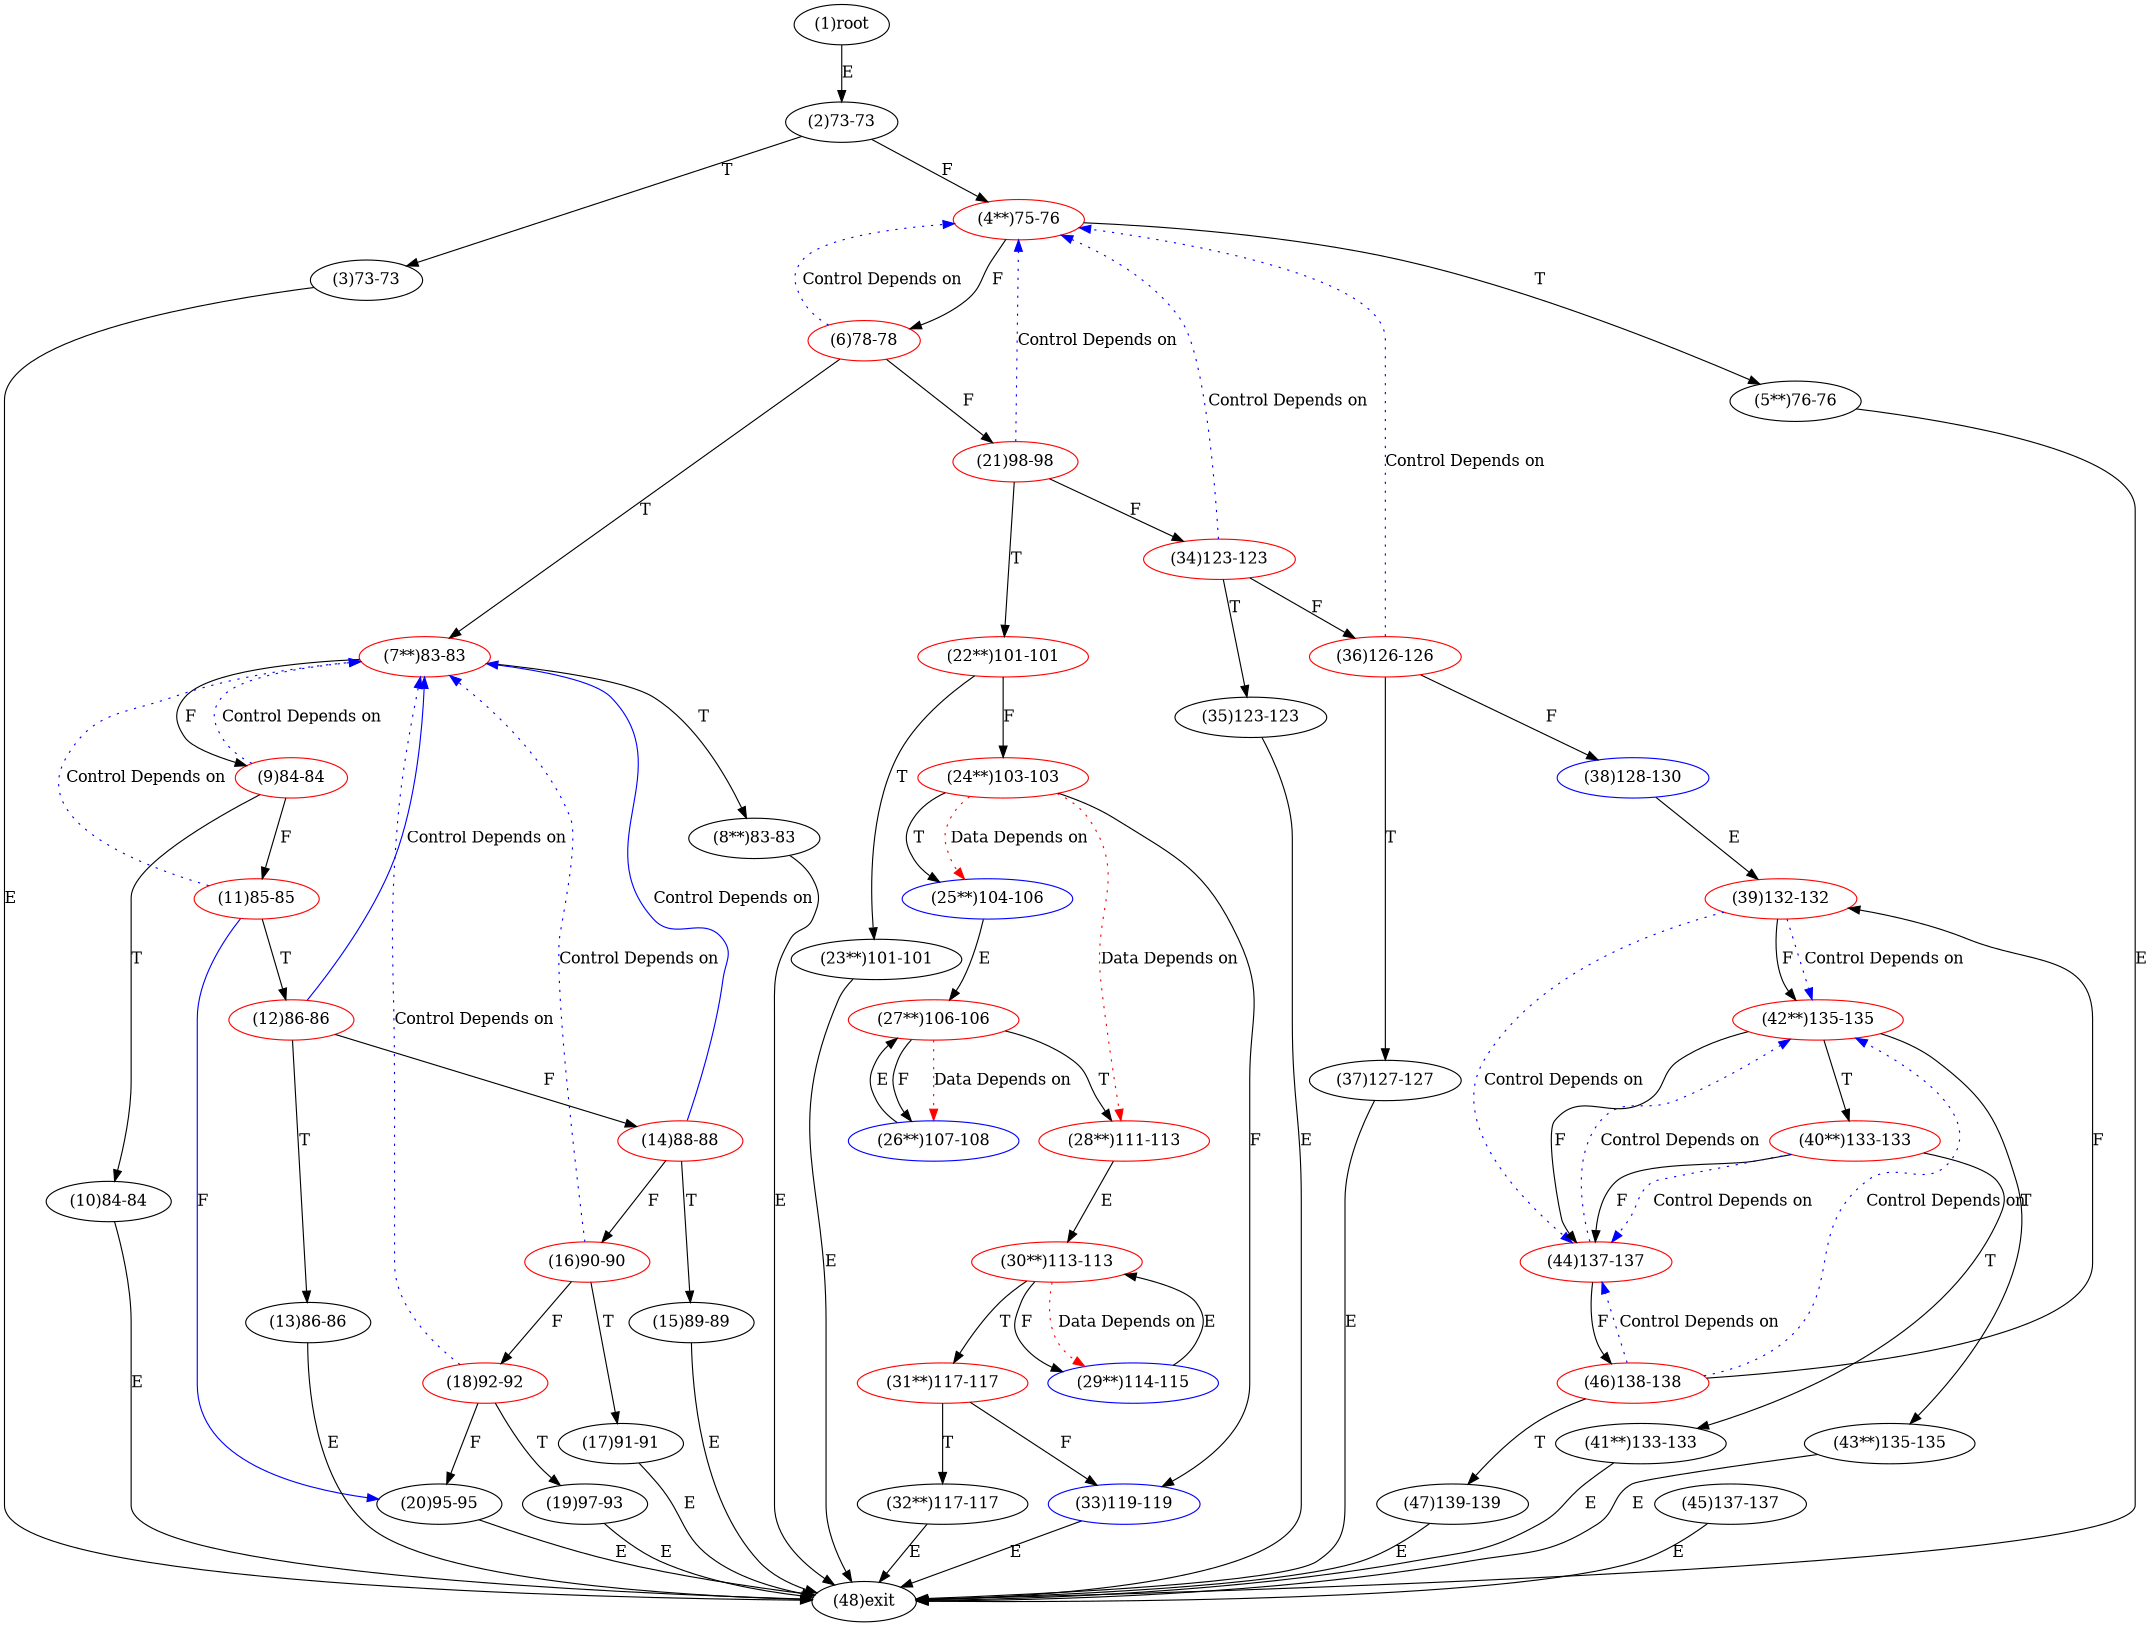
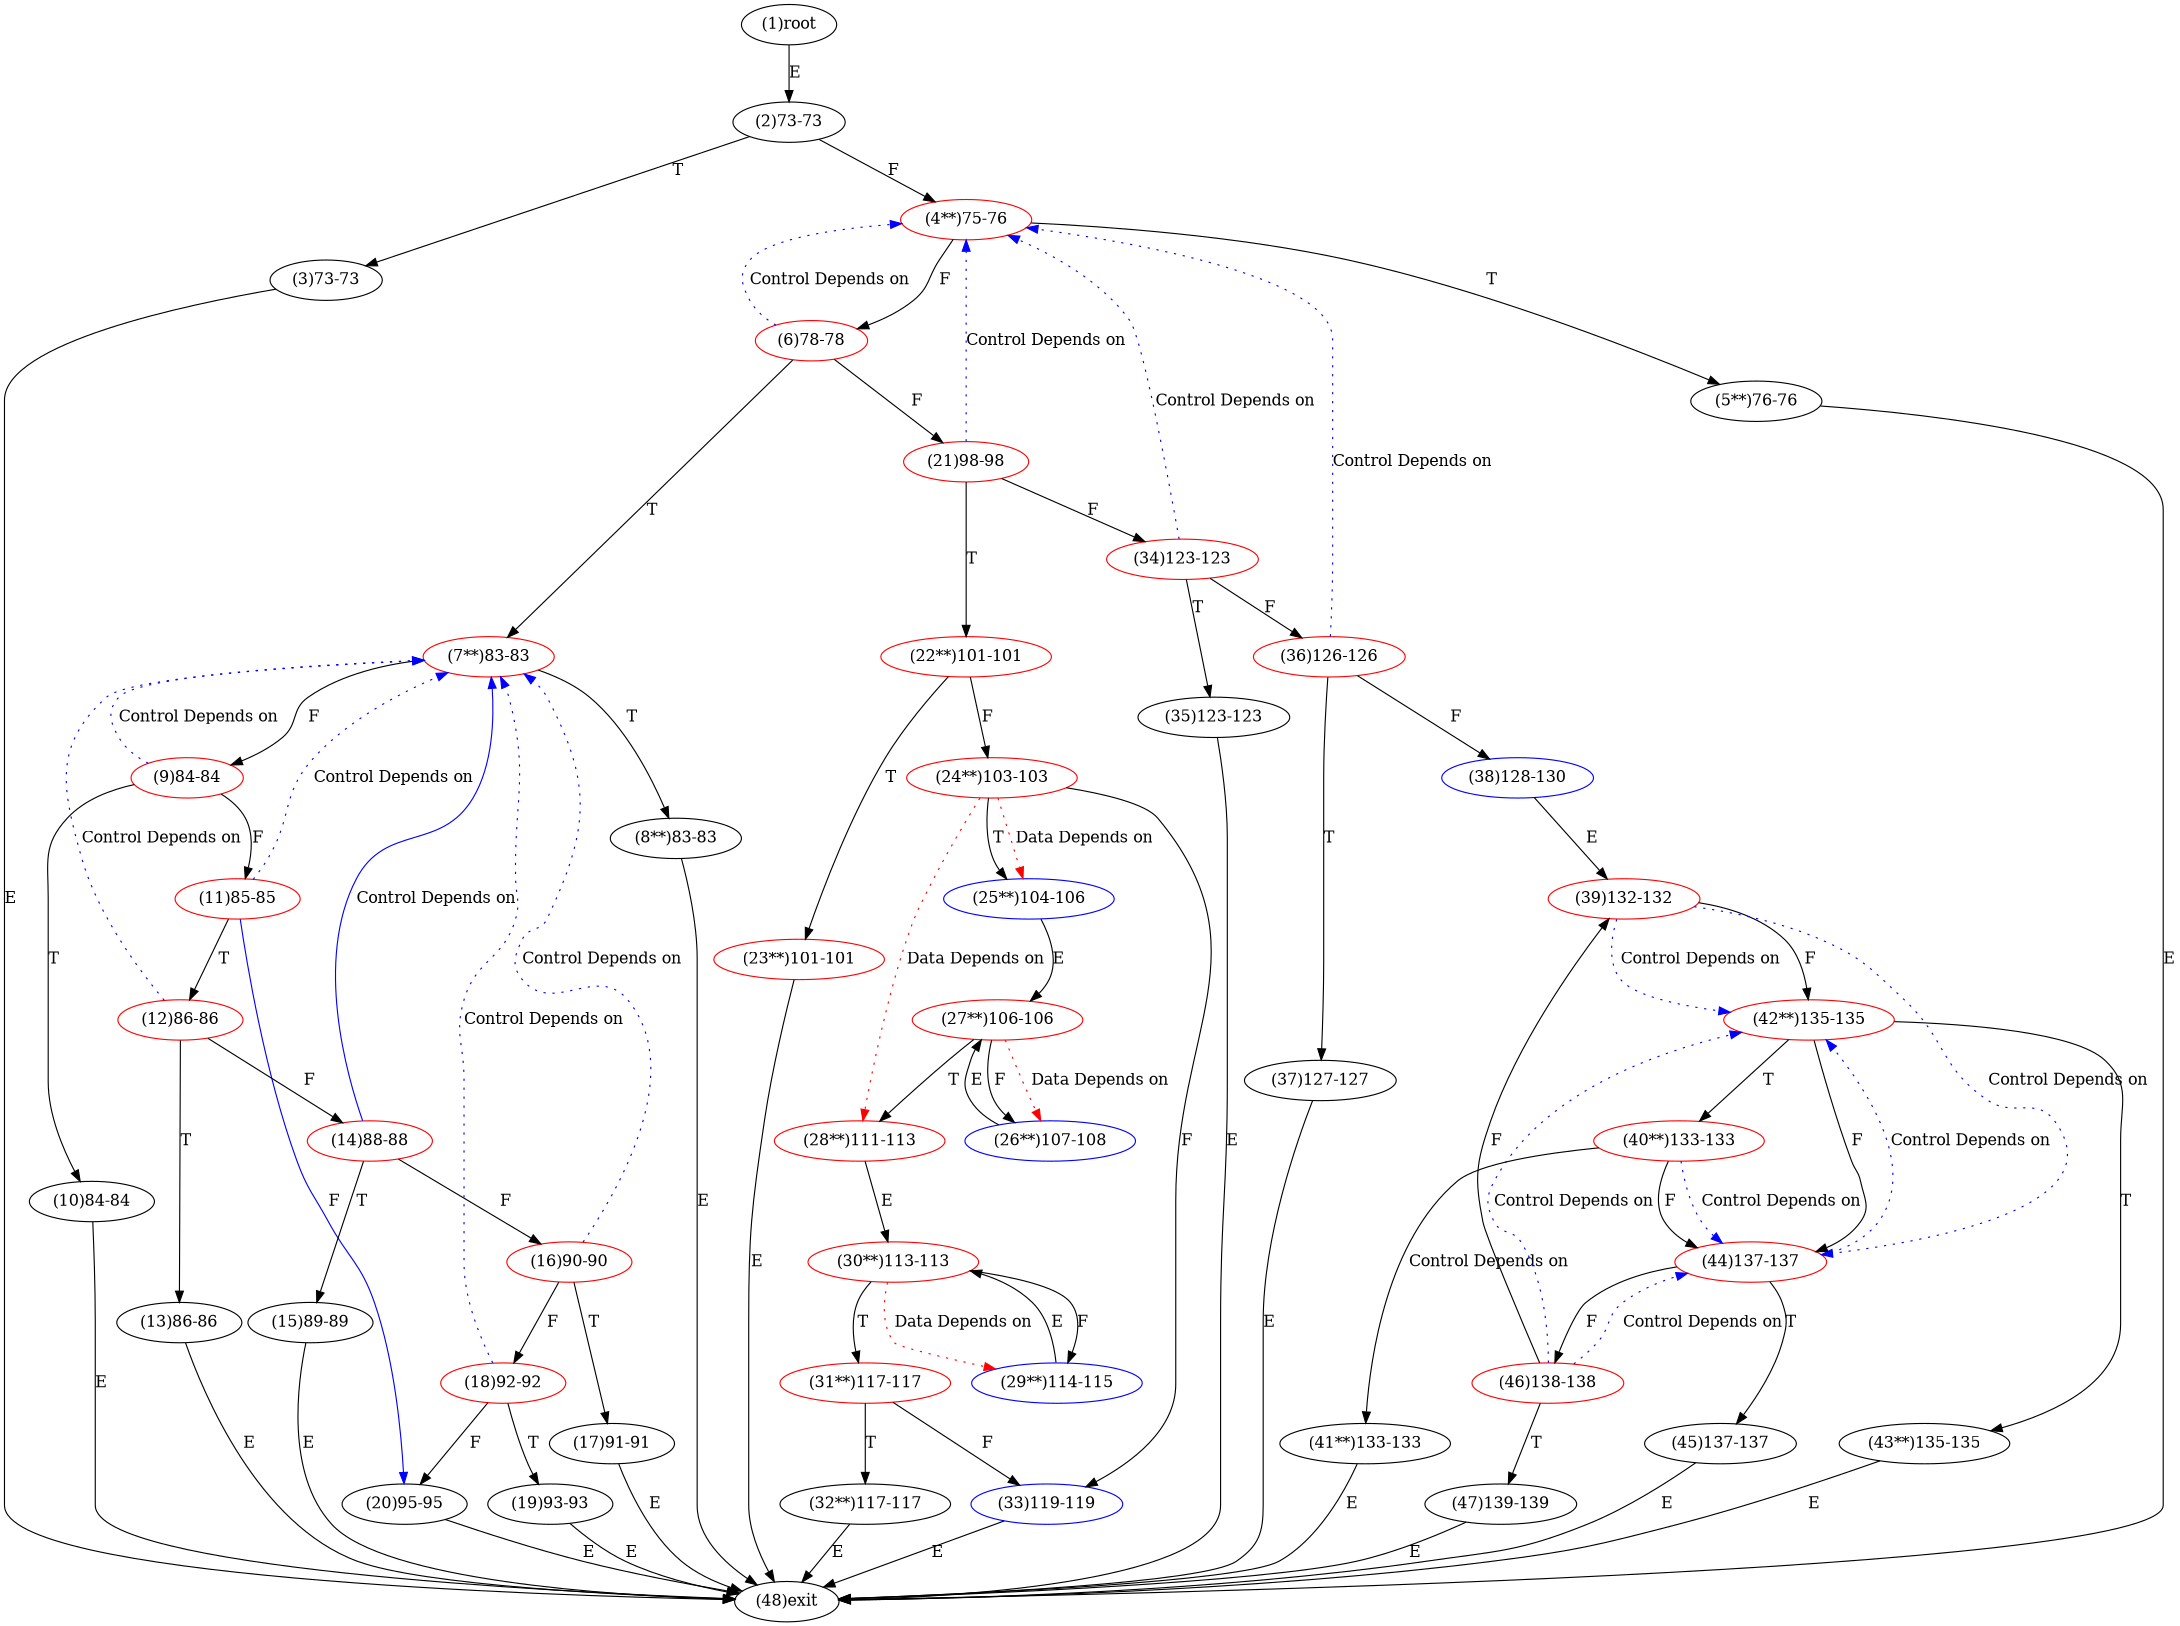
edge "(12)86-86" -> "(7**)83-83": style solid -> dotted
node "(23**)101-101": color black -> red
edge "(40**)133-133" -> "(41**)133-133": label "T" -> "Control Depends on"
edge "(44)137-137" -> "(45)137-137": added, label "T"
node "(19)97-93": label "(19)97-93" -> "(19)93-93"
